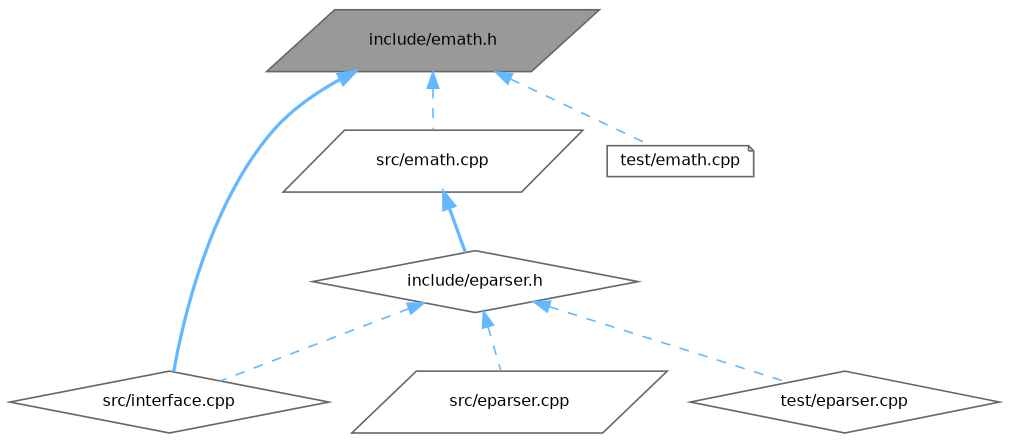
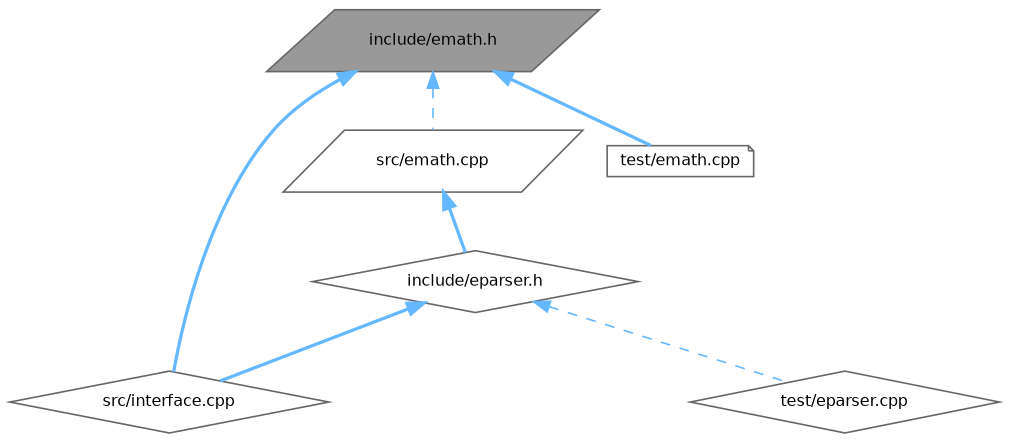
edge "test/emath.cpp" -> "include/emath.h": style dashed -> bold
edge "src/interface.cpp" -> "include/eparser.h": style dashed -> bold
node "src/eparser.cpp": removed
